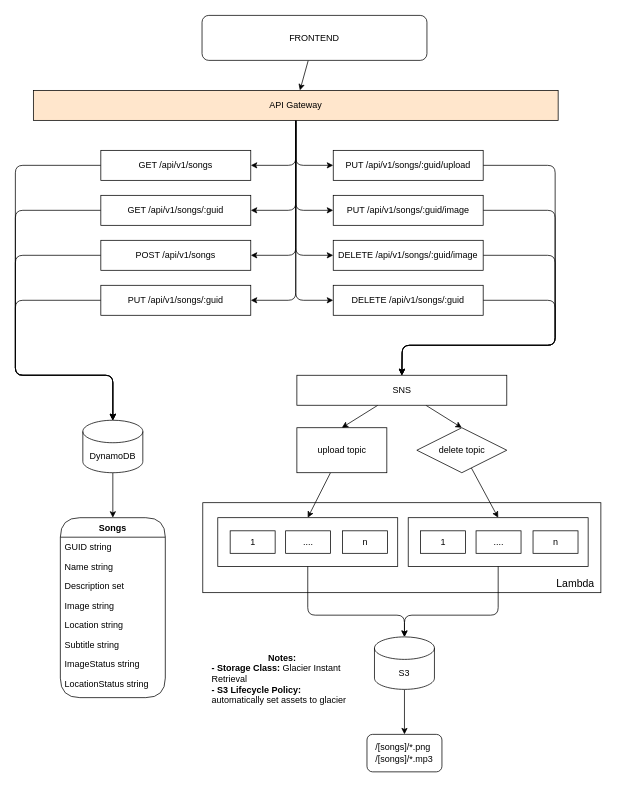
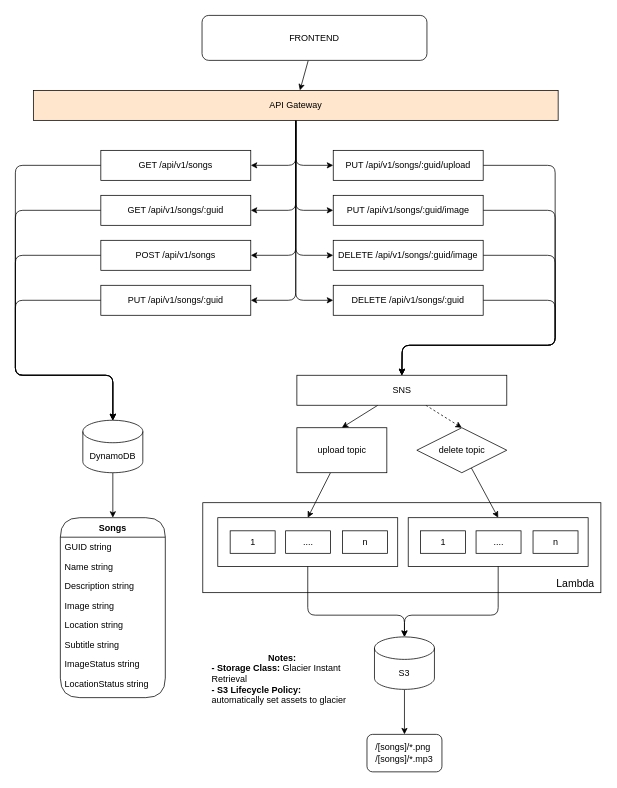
edge "SNS" -> "delete topic": style solid -> dashed
node "Description set": label "Description set" -> "Description string"
